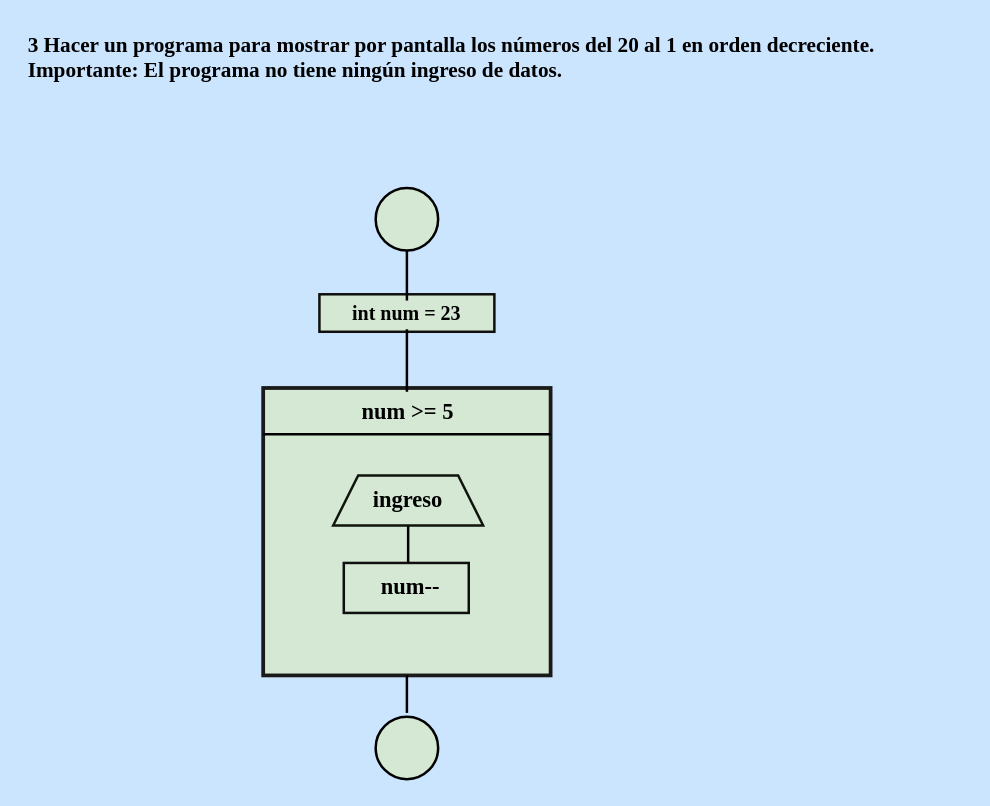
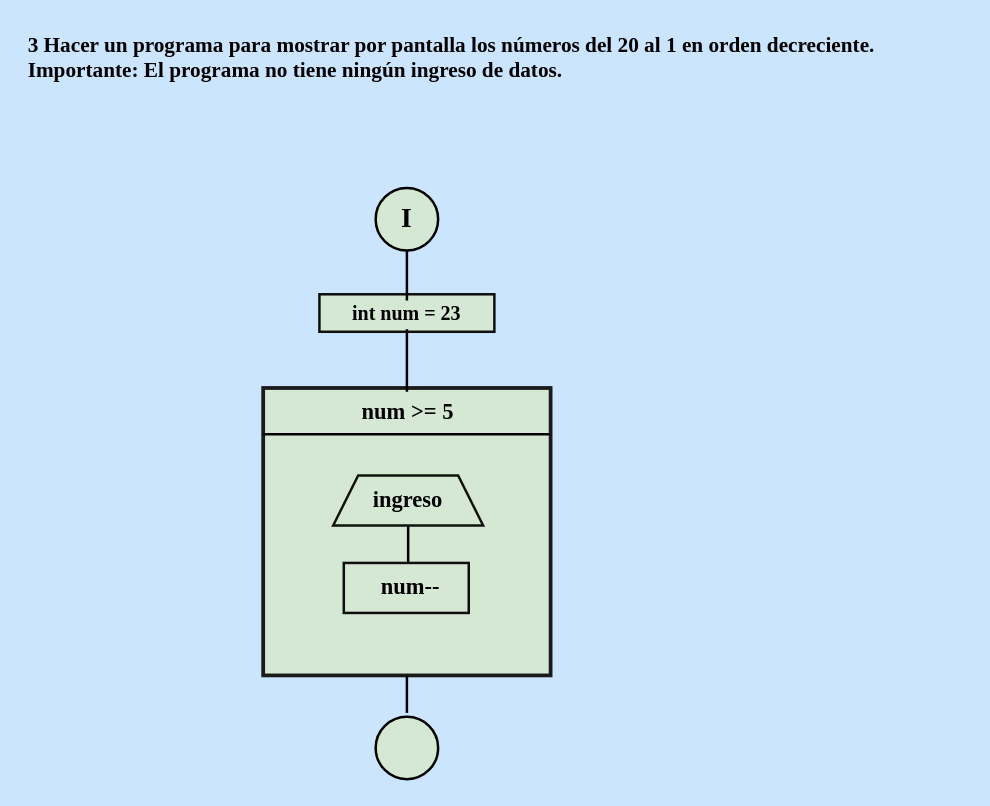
node "I": added
